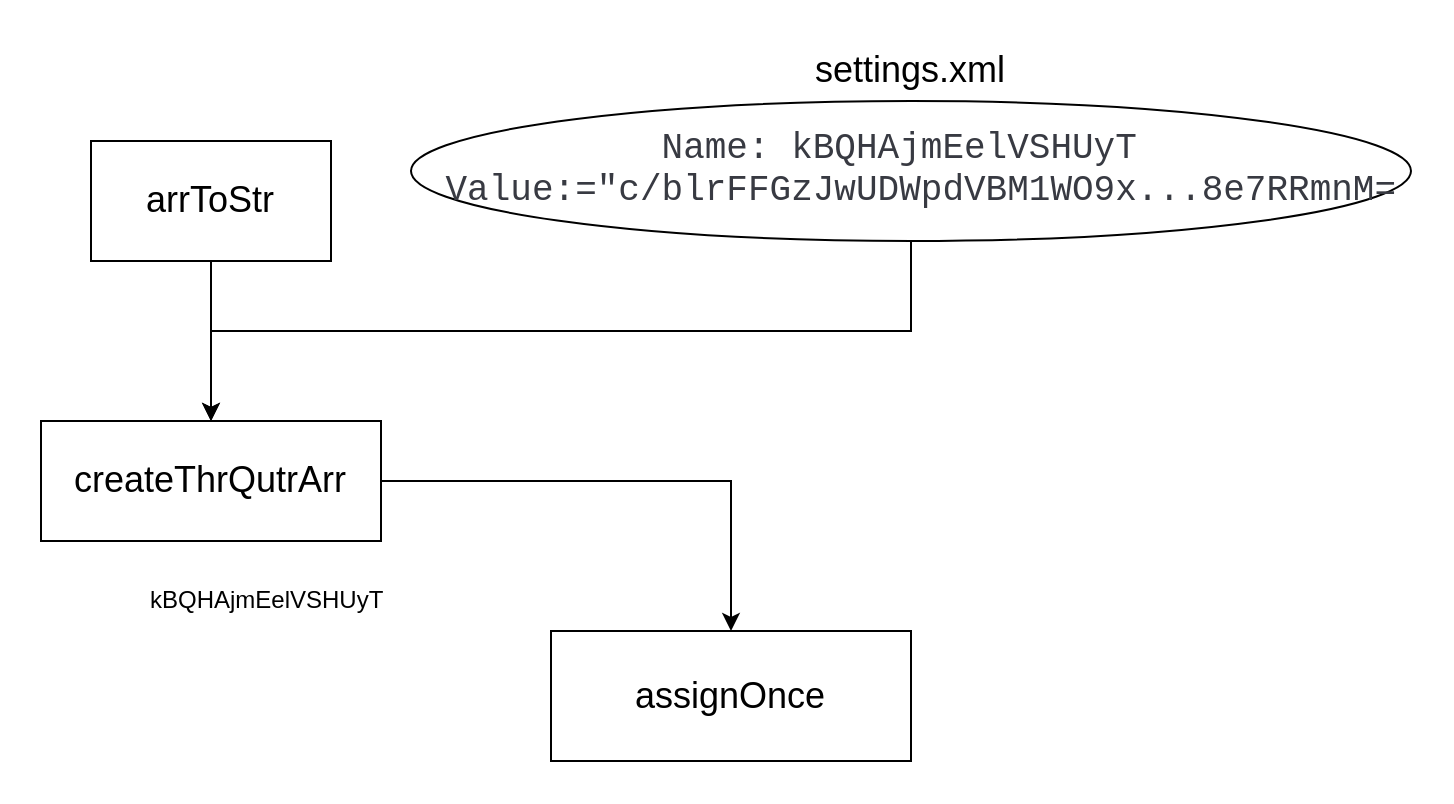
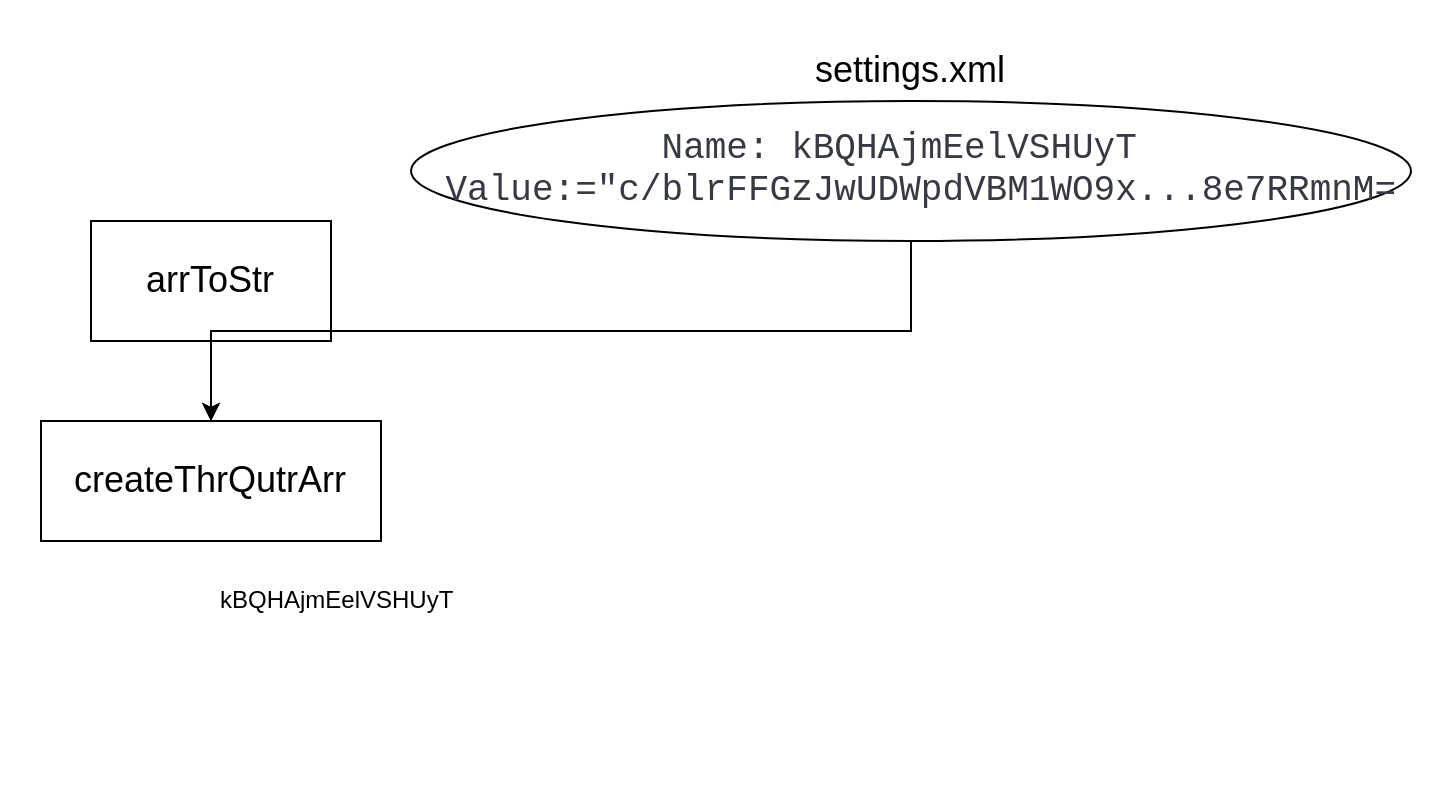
node "arrToStr": moved (211, 201) -> (211, 281)
edge "createThrQutrArr" -> "assignOnce": removed
node "kBQHAjmEelVSHUyT": moved (271, 600) -> (341, 600)
node "assignOnce": removed
